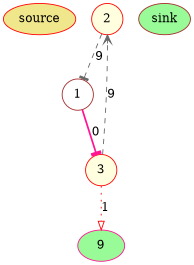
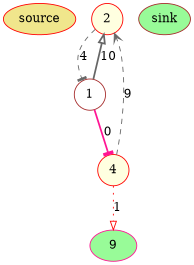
edge "2" -> "1": label "9" -> "4"
edge "1" -> "2": added, label "10"
node "3": label "3" -> "4"
